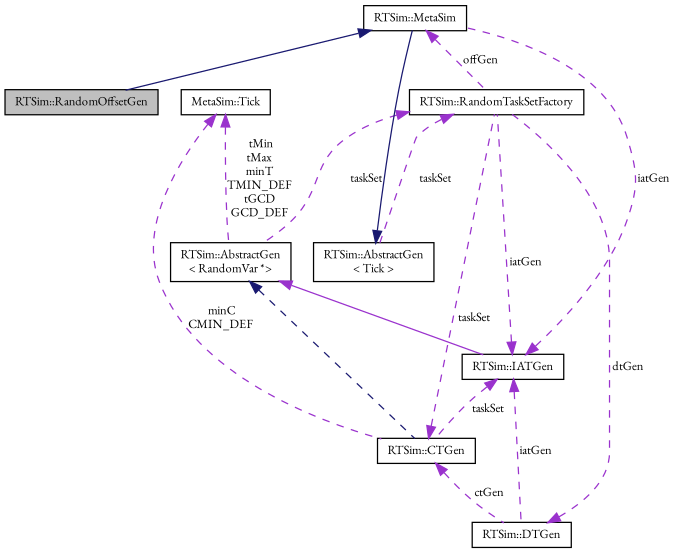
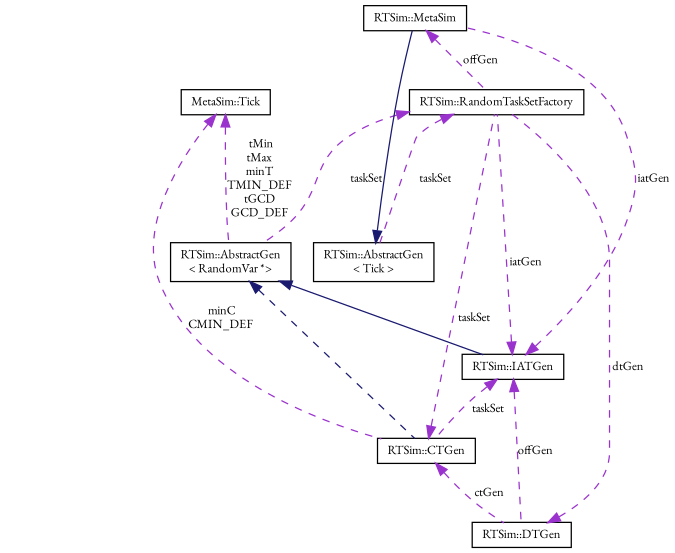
node "RTSim::RandomOffsetGen": removed
edge "RTSim::IATGen" -> "RTSim::AbstractGen < RandomVar *>": color darkorchid3 -> midnightblue
edge "RTSim::DTGen" -> "RTSim::IATGen": label " iatGen" -> " offGen"
